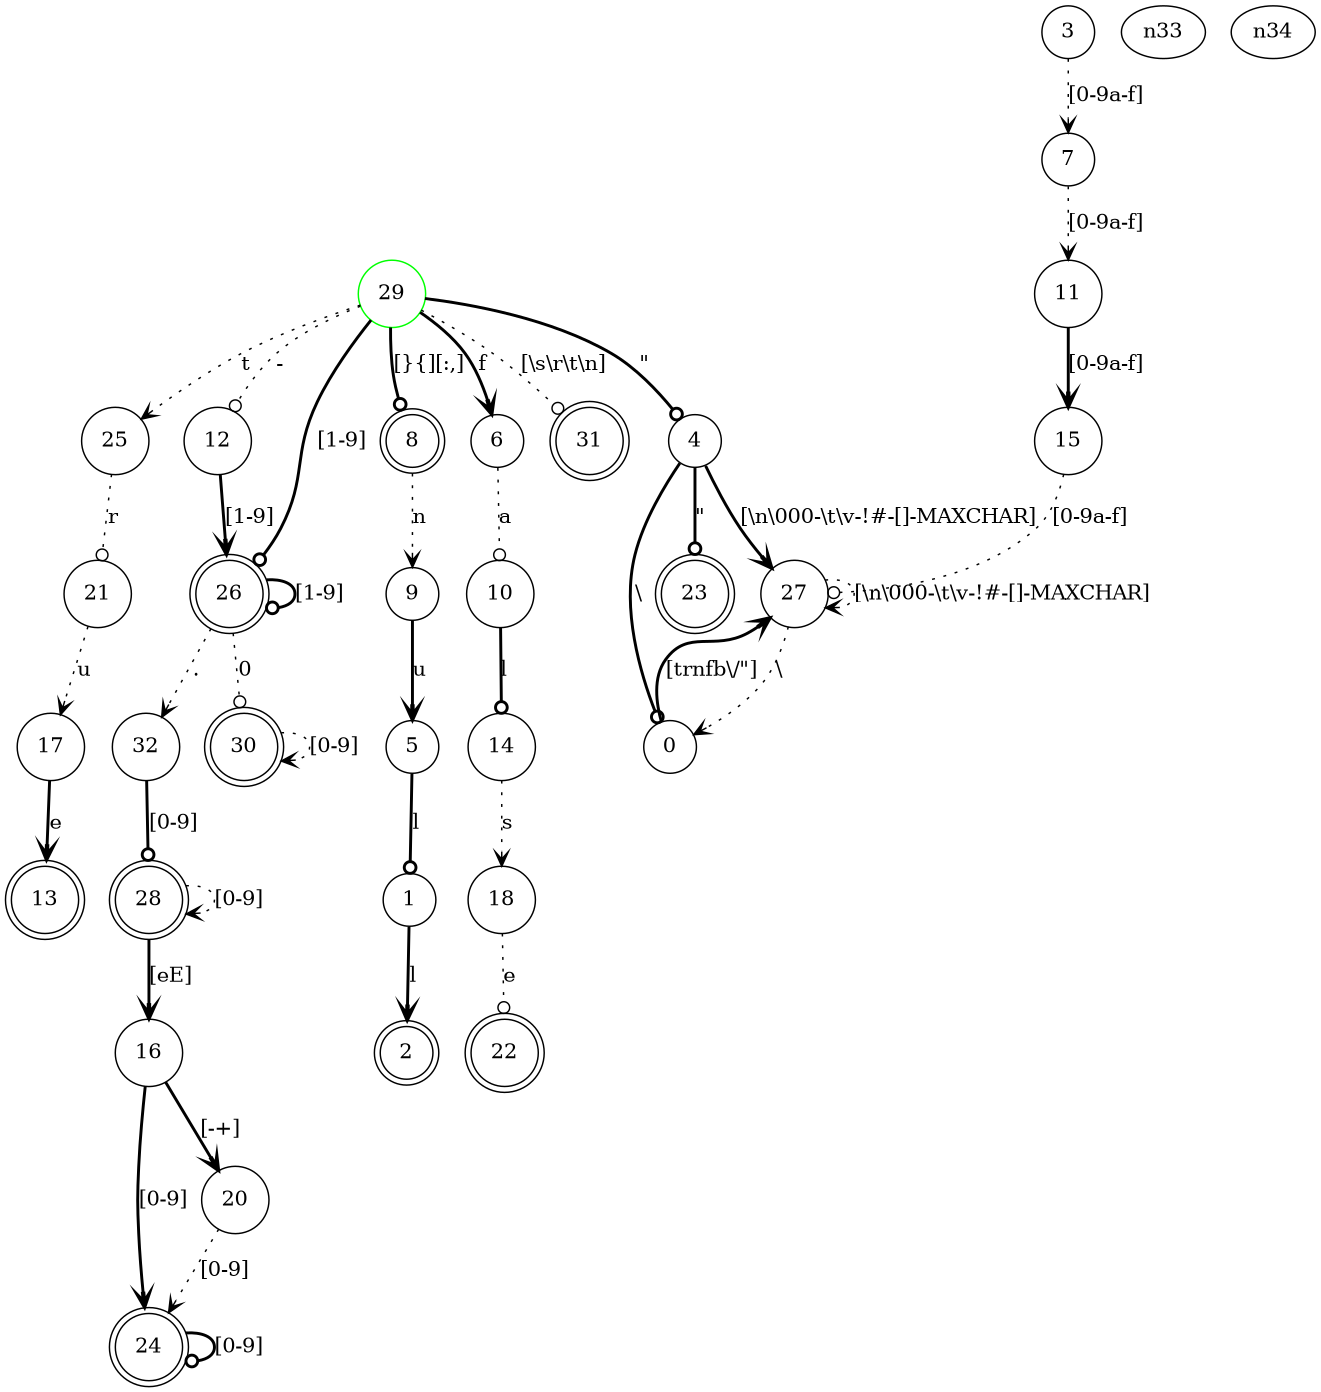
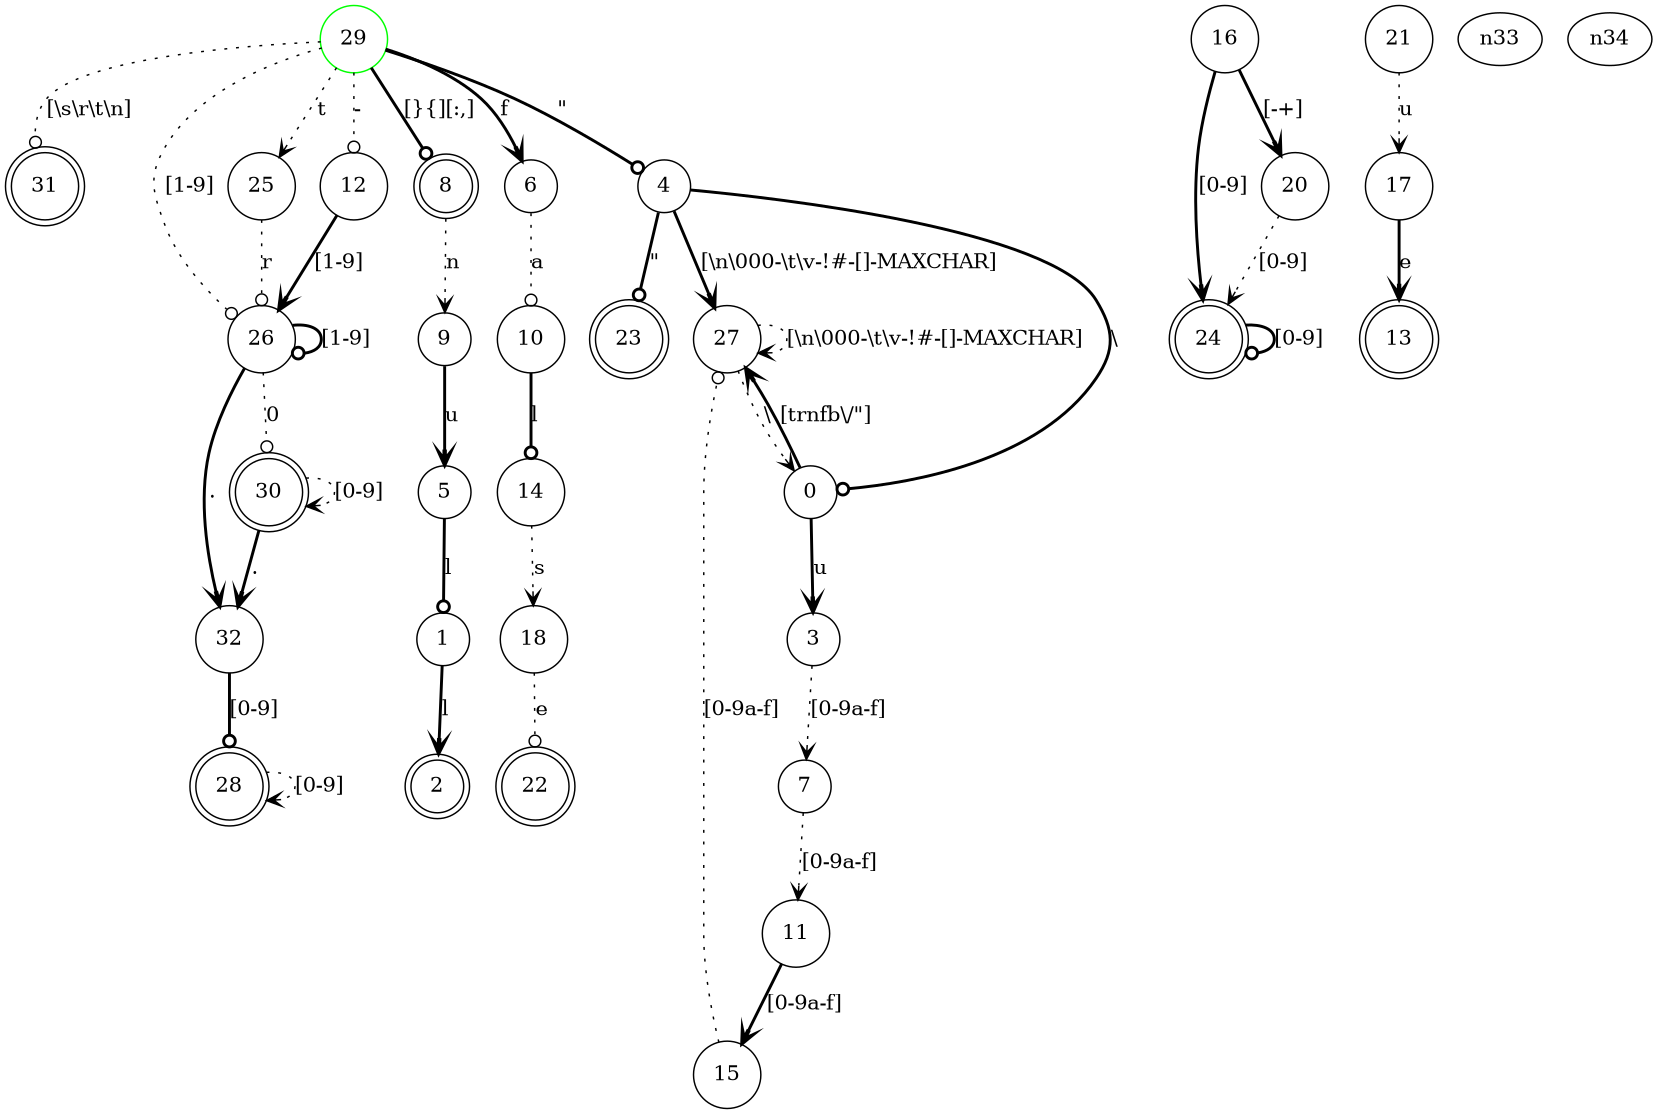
edge "29" -> "26": style bold -> dotted
edge "25" -> "21": now "25" -> "26"
edge "0" -> "3": added, label "u"
edge "30" -> "32": added, label "."
node "26": shape doublecircle -> circle
edge "26" -> "32": style dotted -> bold
edge "28" -> "16": removed, label "[eE]"
